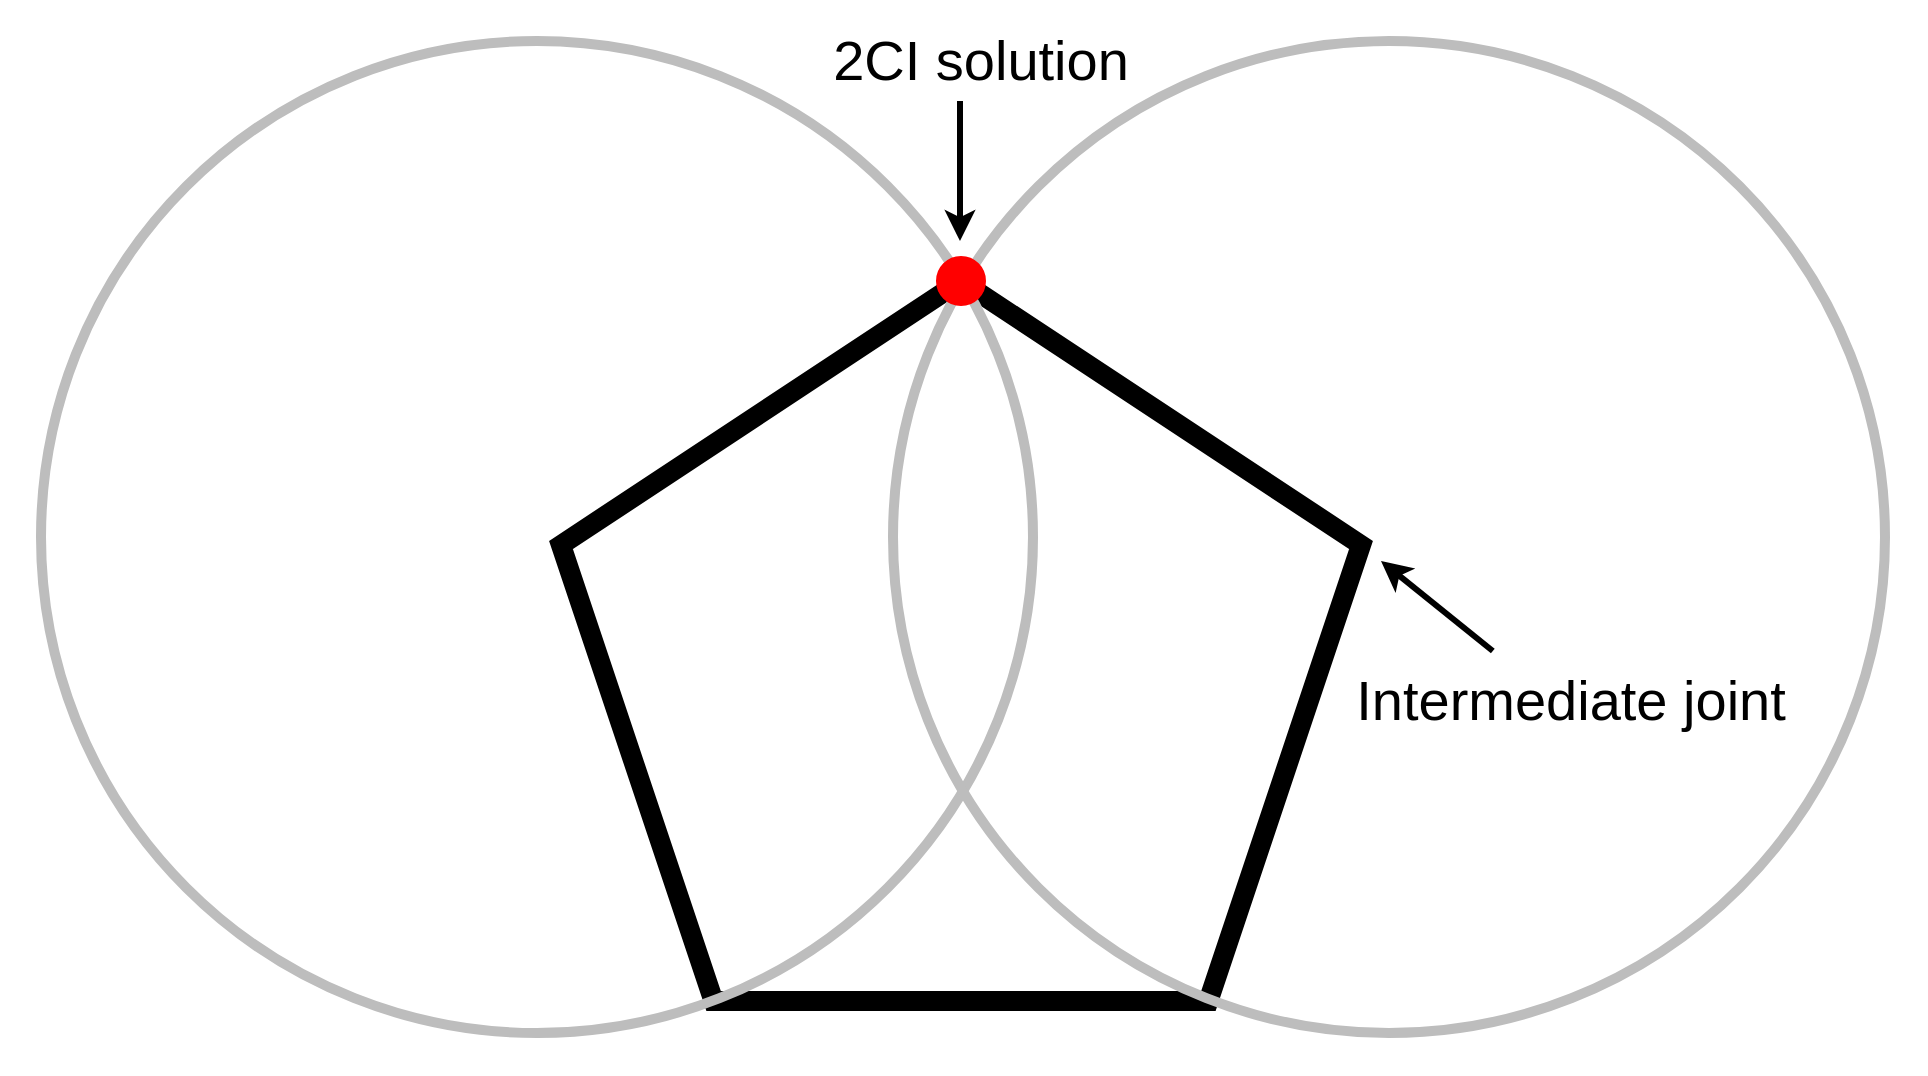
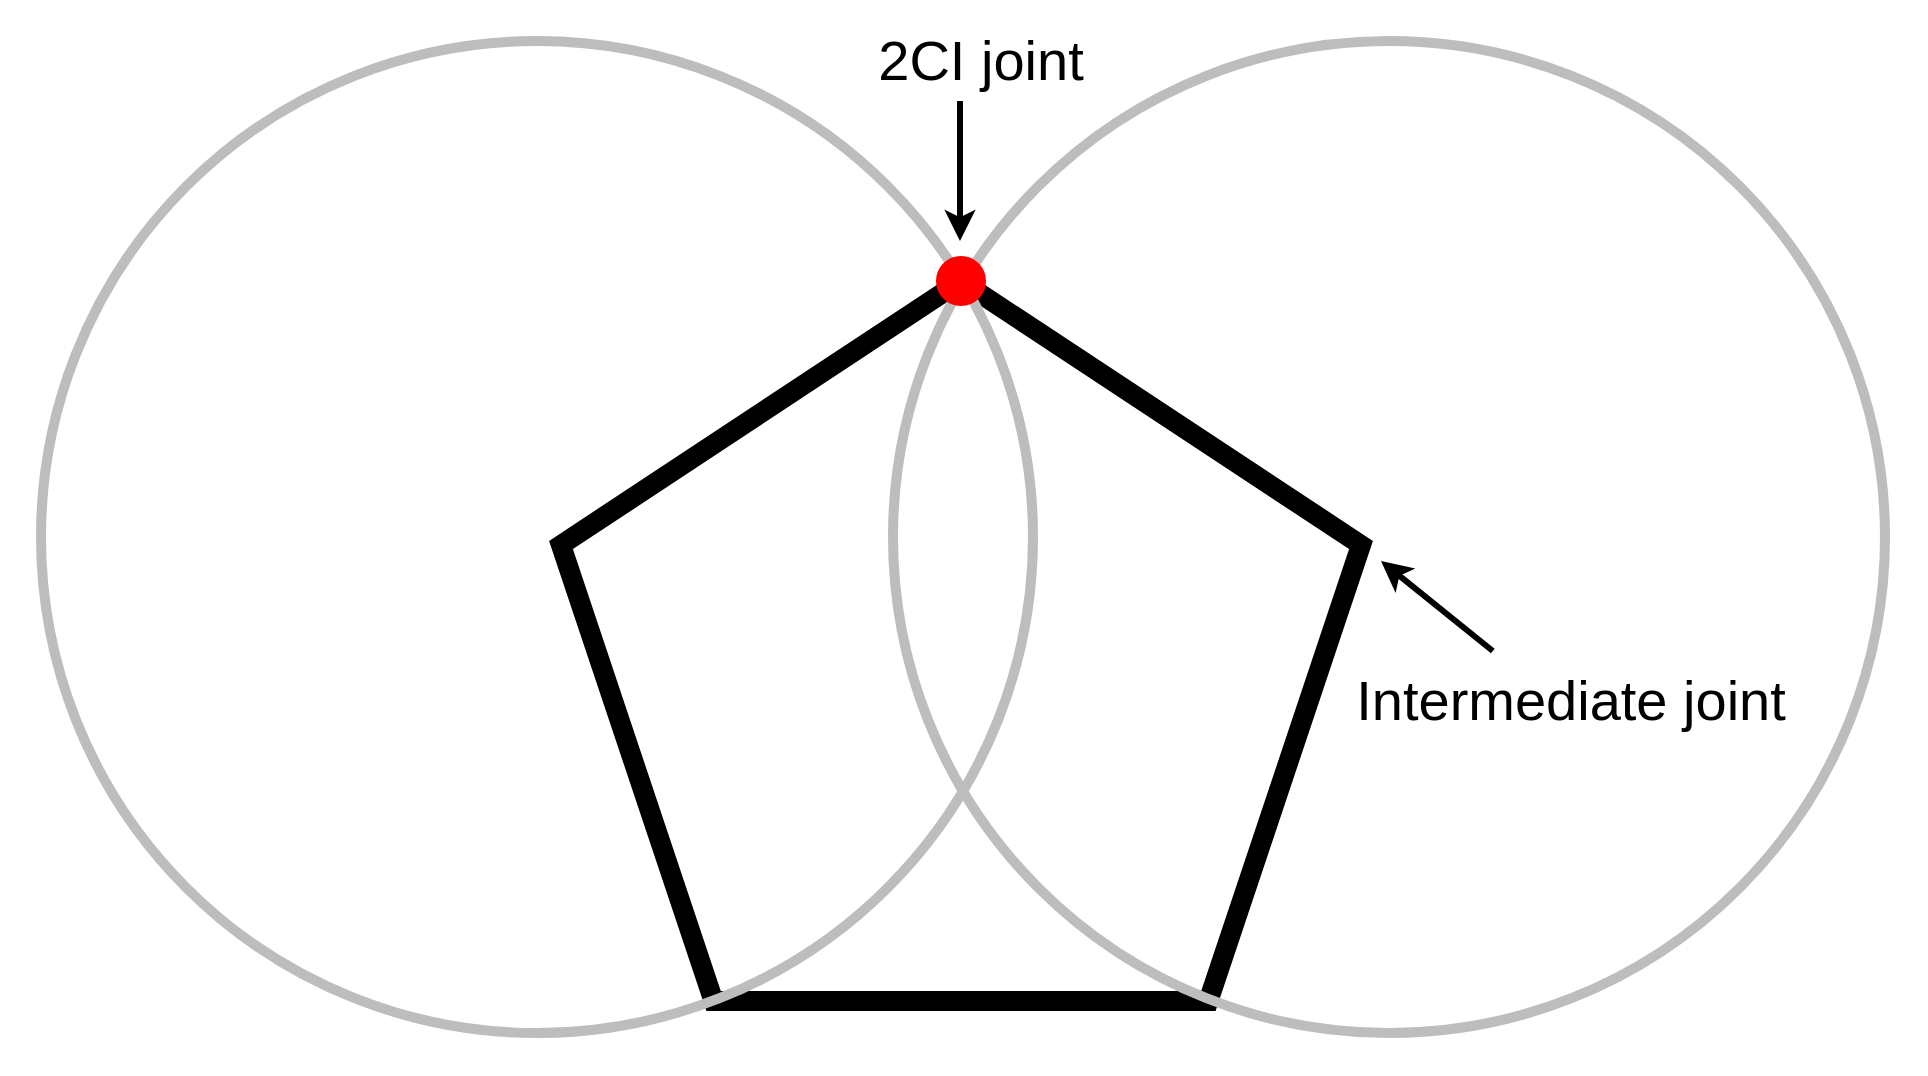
node "2CI solution": label "2CI solution" -> "2CI joint"
